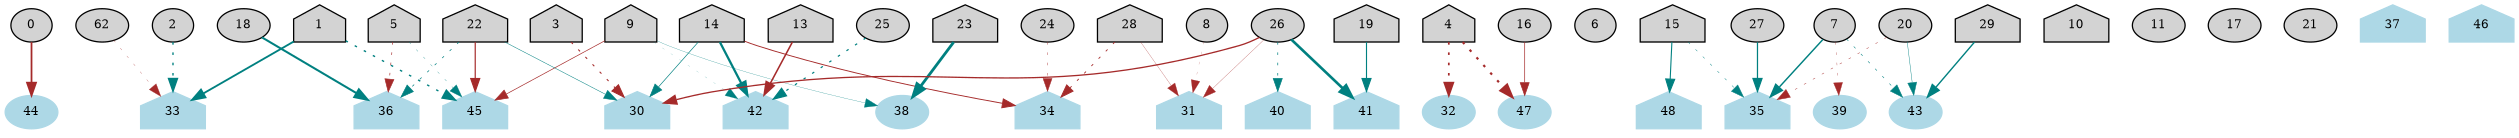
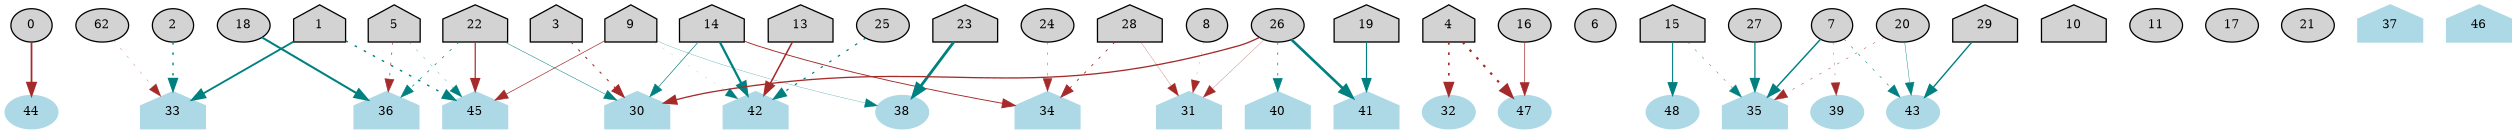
node "48": shape house -> ellipse
